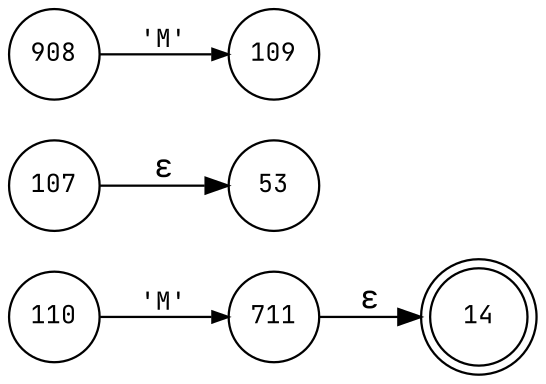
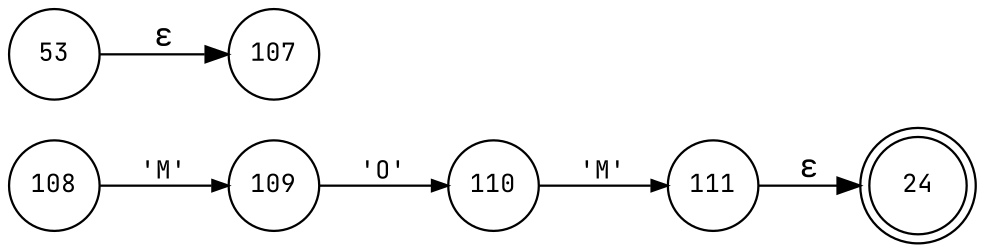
node "908": label "908" -> "108"
edge "107" -> "53": reversed
edge "109" -> "110": added, label "'O'"
node "711": label "711" -> "111"
node "14": label "14" -> "24"
